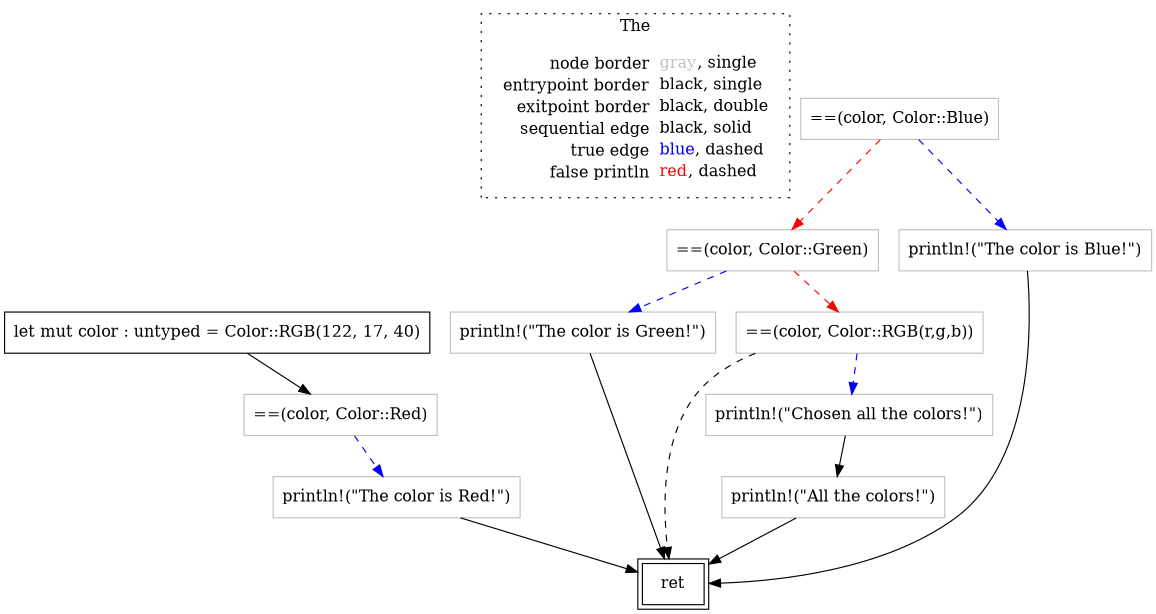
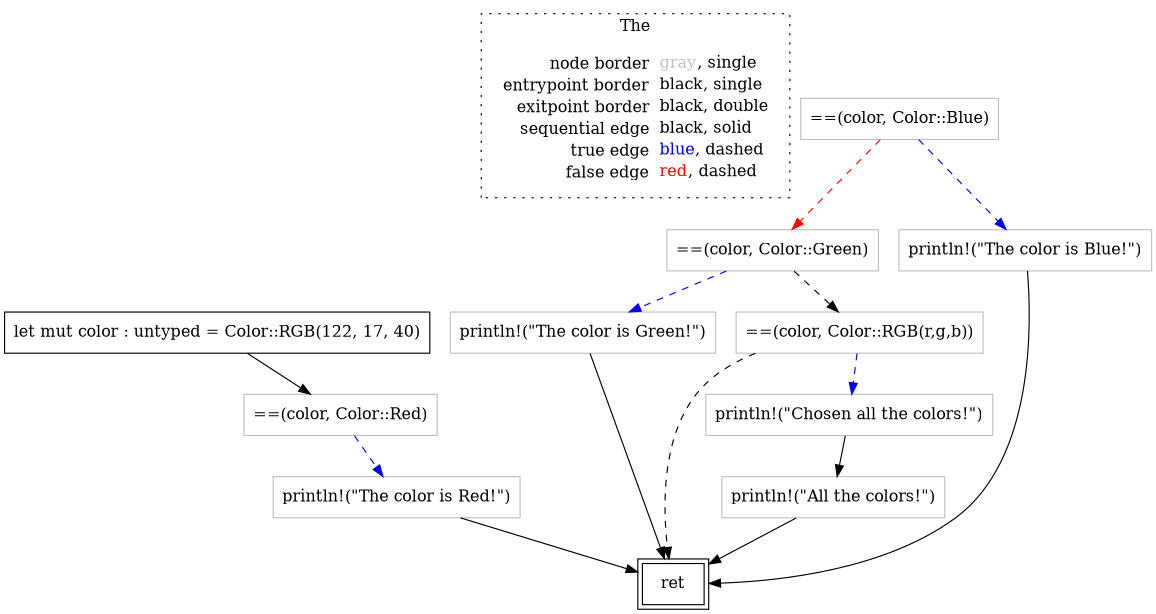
node "node border": text "false println" -> "false edge"
edge "==(color, Color::Green)" -> "==(color, Color::RGB(r,g,b))": color red -> black
